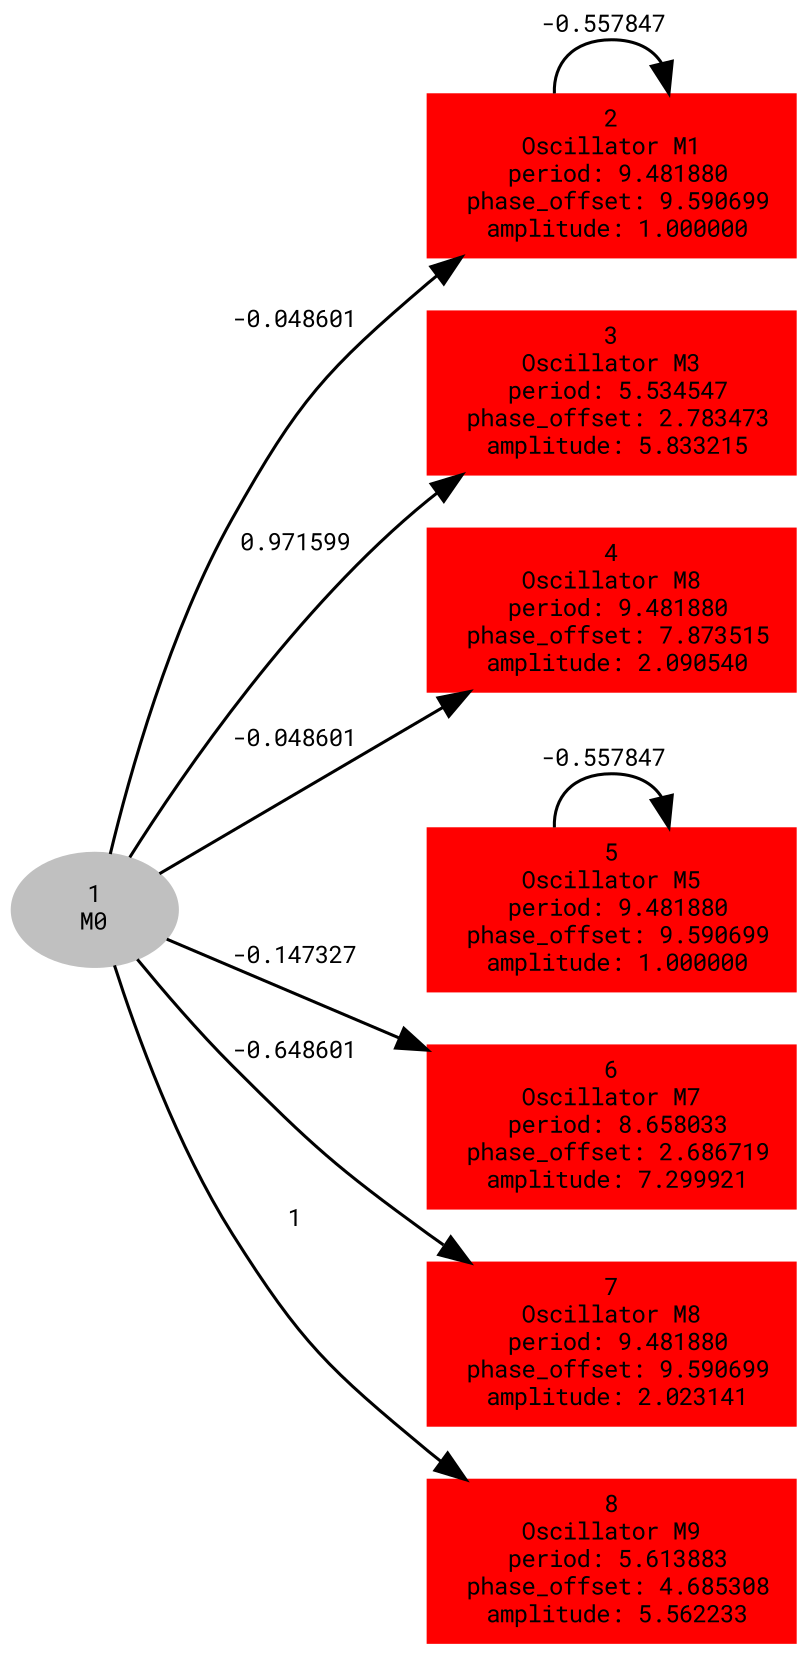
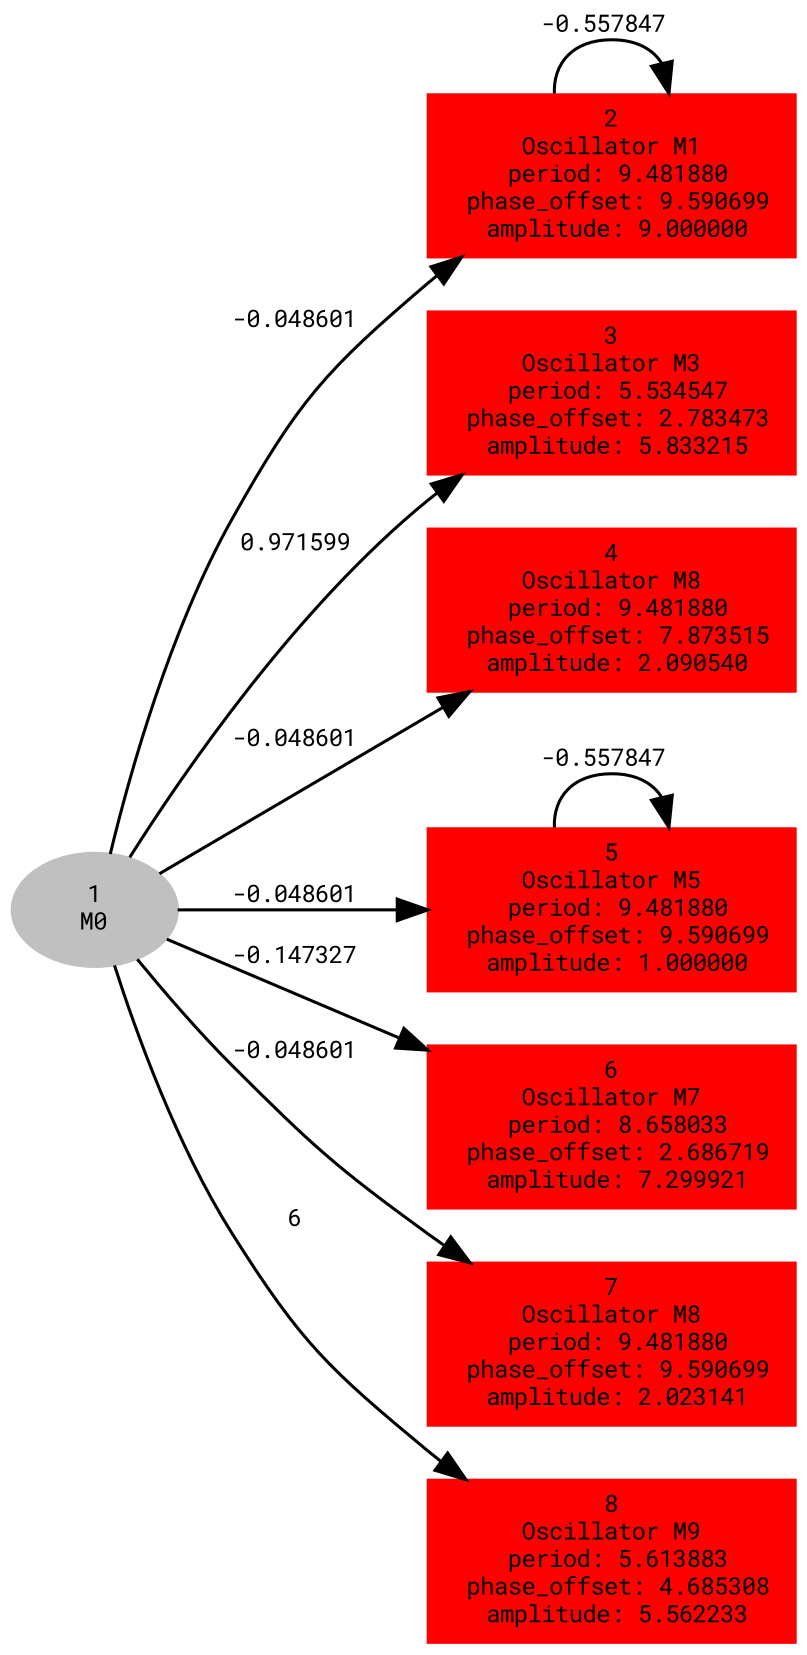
node "2": text "amplitude: 1.000000" -> "amplitude: 9.000000"
edge "1" -> "5": added, label "-0.048601"
edge "1" -> "7": label "-0.648601 " -> "-0.048601 "
edge "1" -> "8": label "1 " -> "6 "
